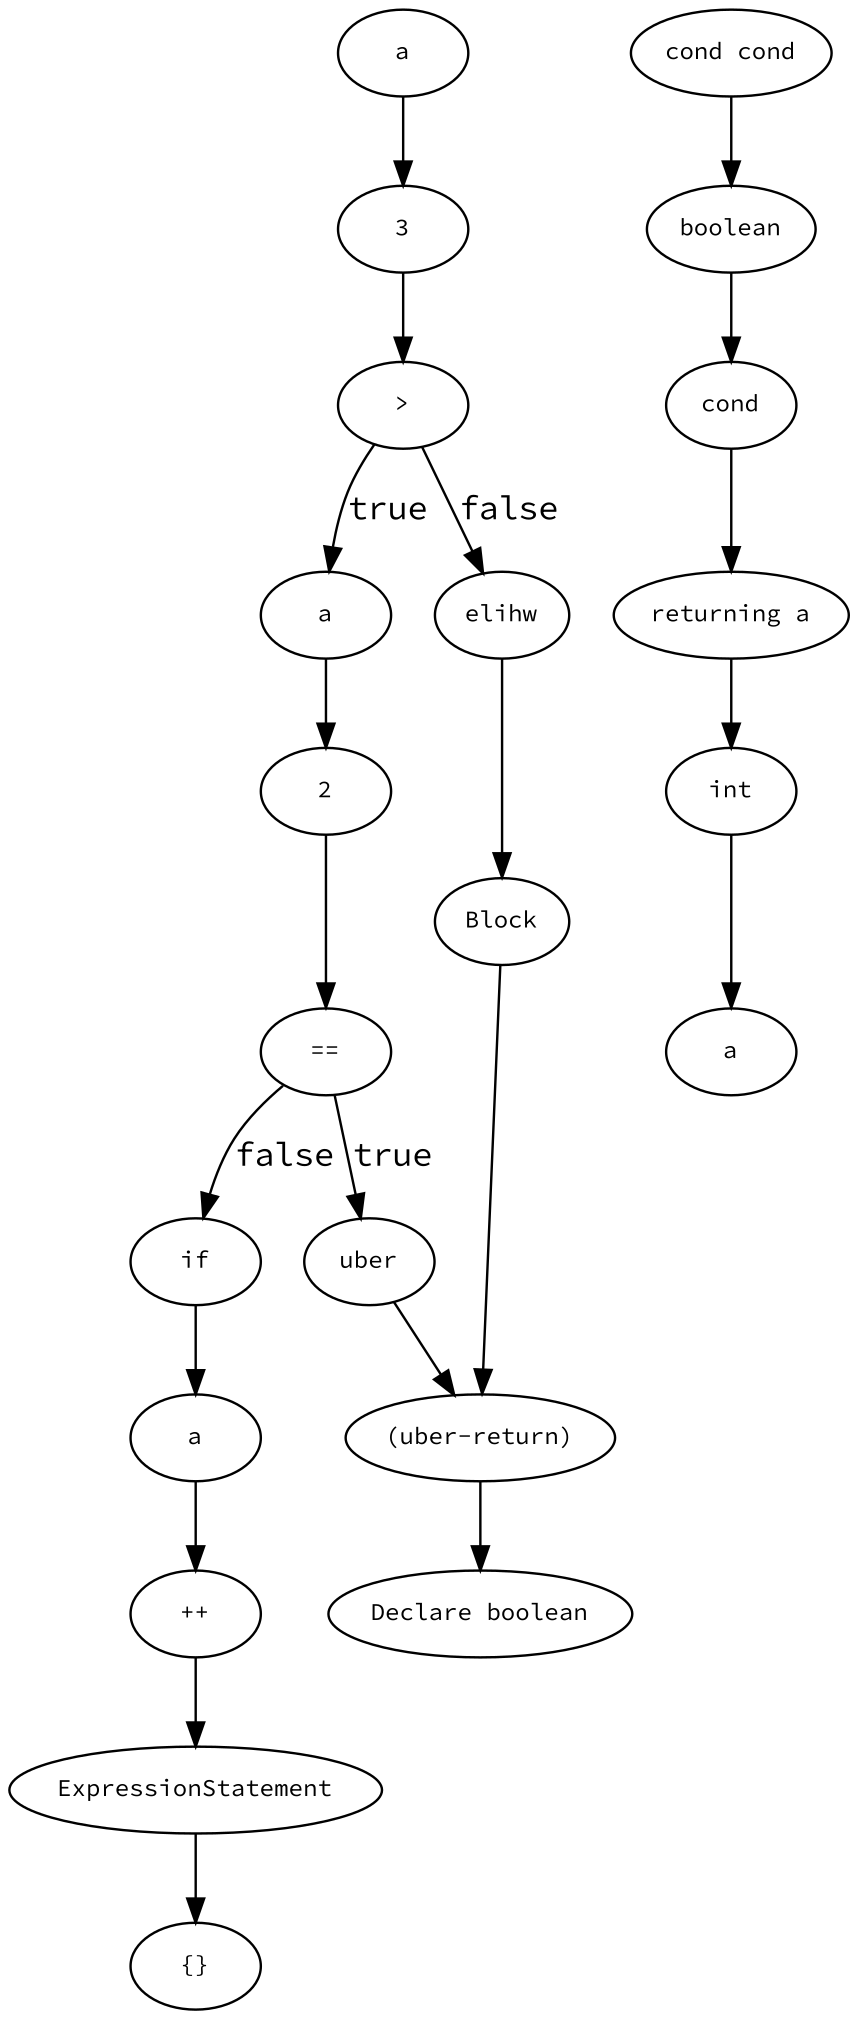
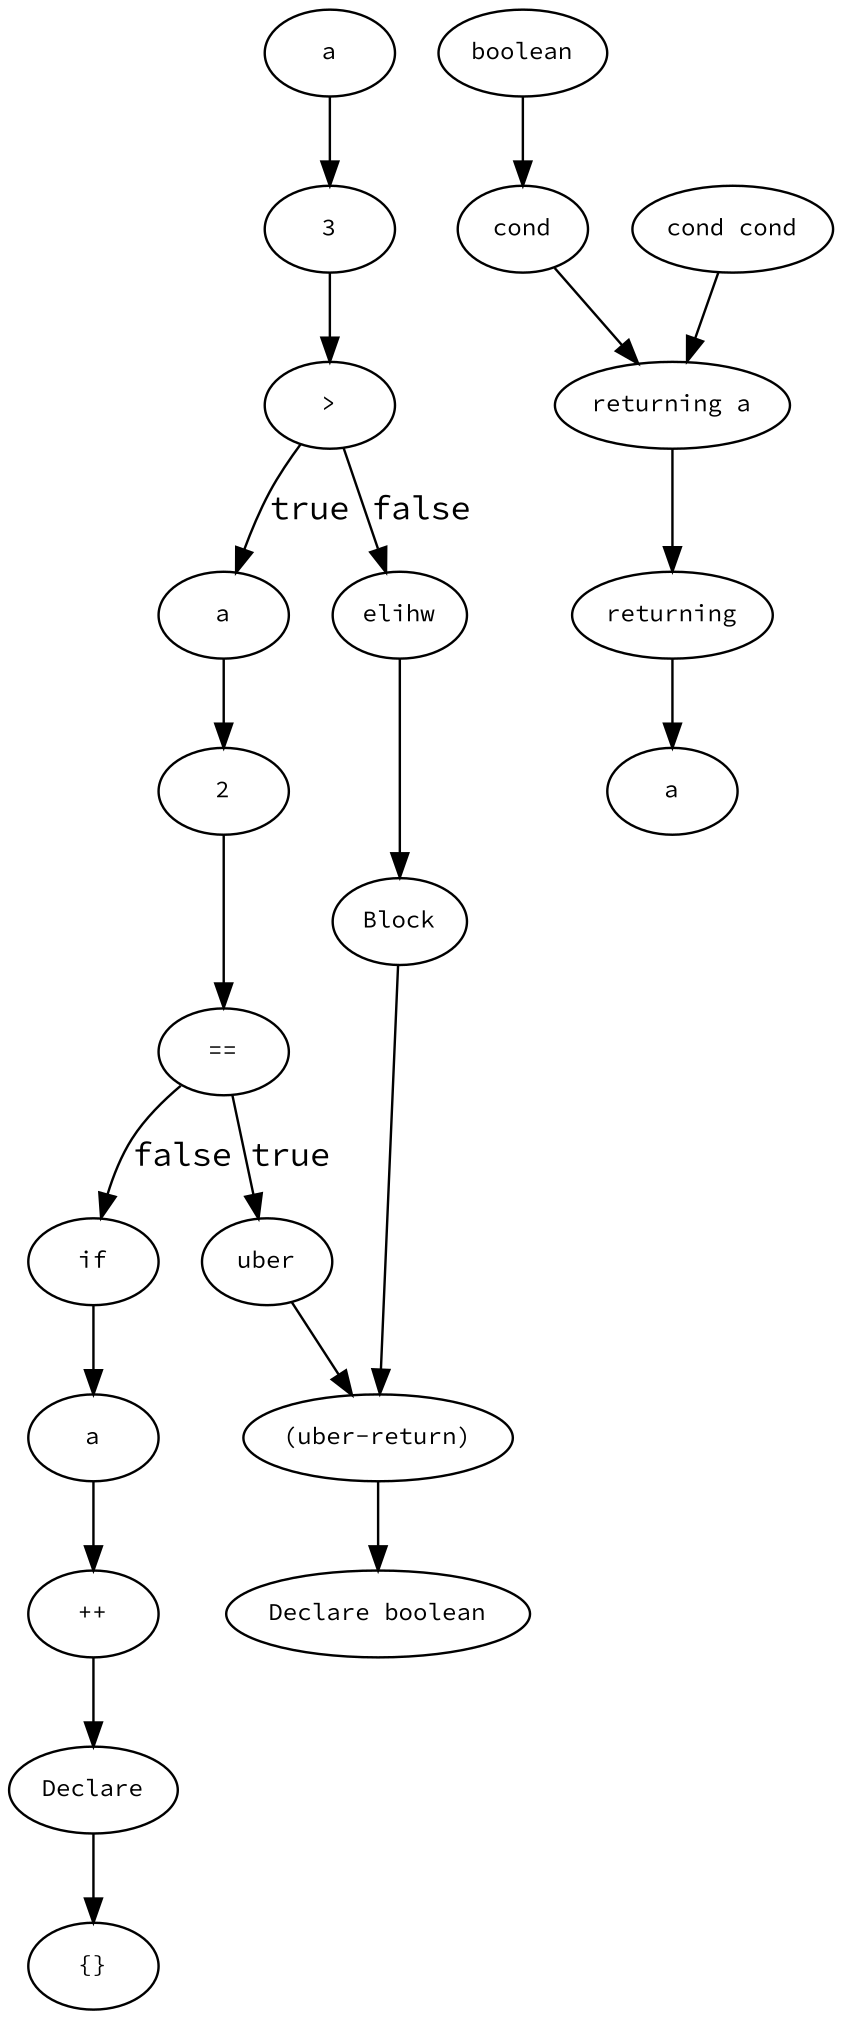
edge "cond cond" -> "boolean": now "cond cond" -> "returning a"
node "int": label "int" -> "returning"
node "ExpressionStatement": label "ExpressionStatement" -> "Declare"
